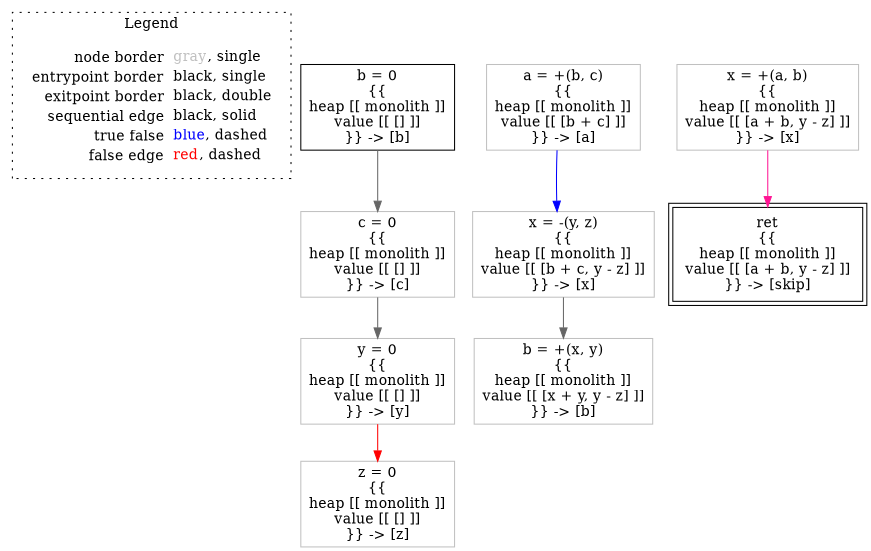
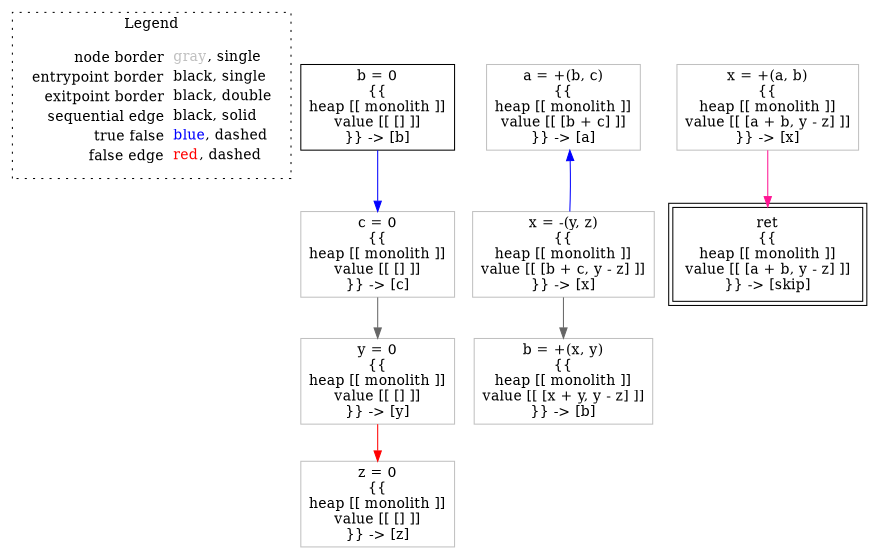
edge "b = 0" -> "c = 0": color gray40 -> blue
edge "a = +(b, c)" -> "x = -(y, z)": reversed
